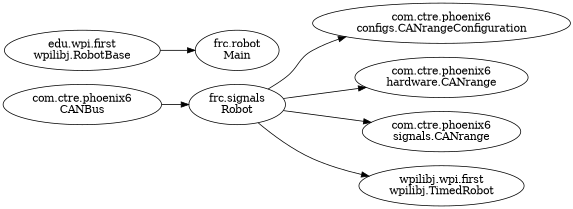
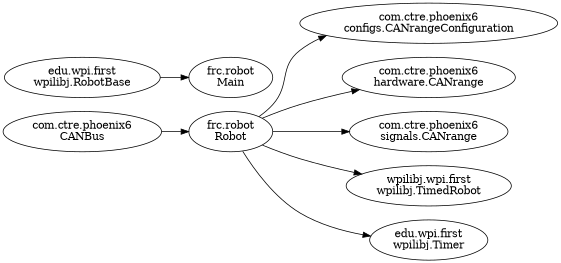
node "frc.signals Robot": label "frc.signals Robot" -> "frc.robot Robot"
node "edu.wpi.first wpilibj.Timer": added
